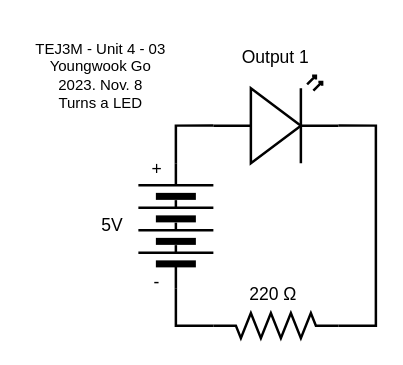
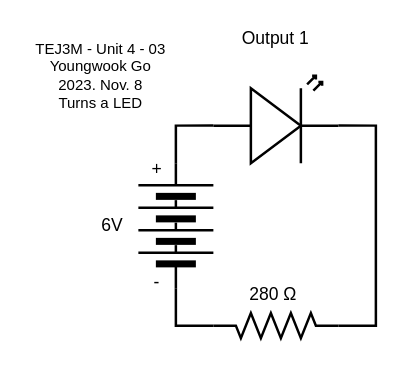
node "Output 1": moved (276, 57) -> (276, 38)
node "5V": label "5V" -> "6V"
node "220 Ω": label "220 Ω" -> "280 Ω"
